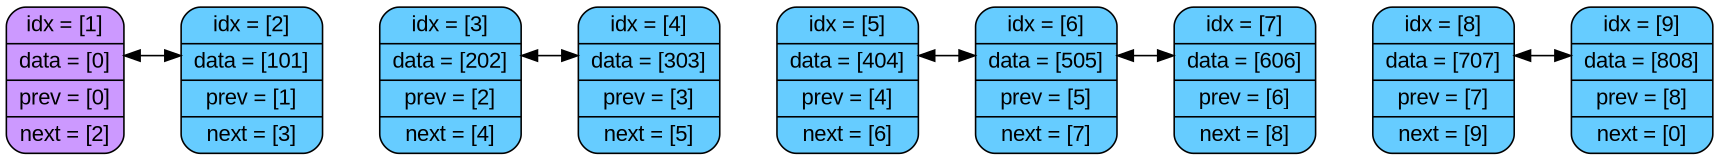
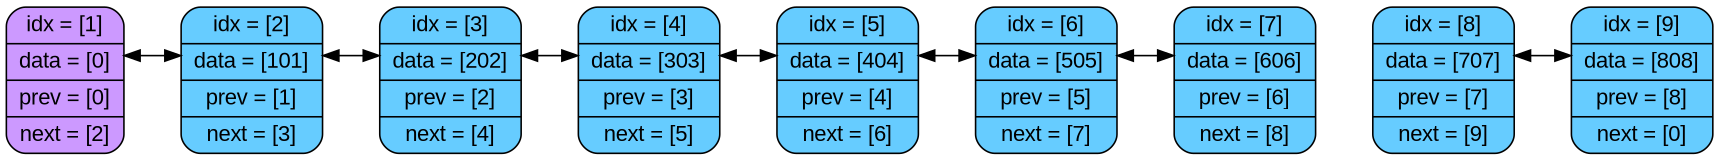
edge "idx = [2]" -- "idx = [3]": added
edge "idx = [4]" -- "idx = [5]": added
